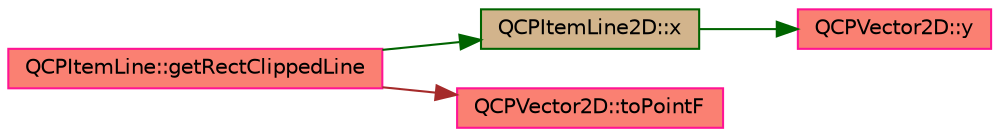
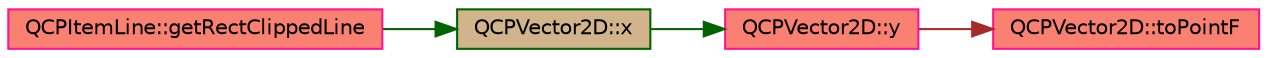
node "QCPItemLine2D::x": label "QCPItemLine2D::x" -> "QCPVector2D::x"
edge "QCPItemLine::getRectClippedLine" -> "QCPVector2D::toPointF": now "QCPVector2D::y" -> "QCPVector2D::toPointF"
